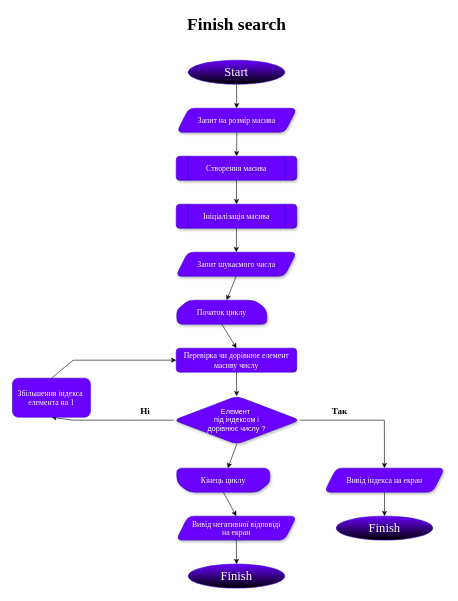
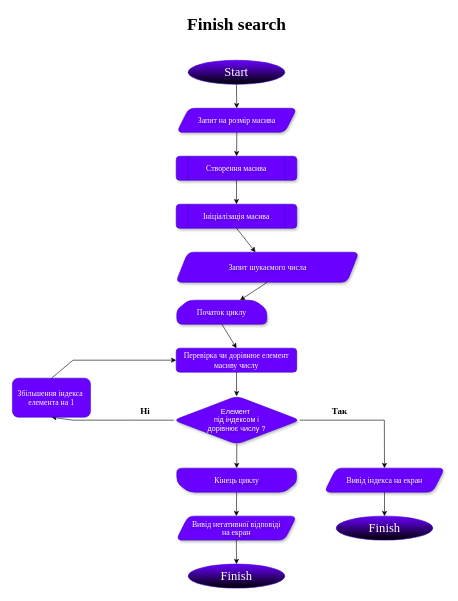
node "Запит шукаємого числа": size 121x24 -> 183x30
node "Кінець циклу": size 93x24 -> 120x24
